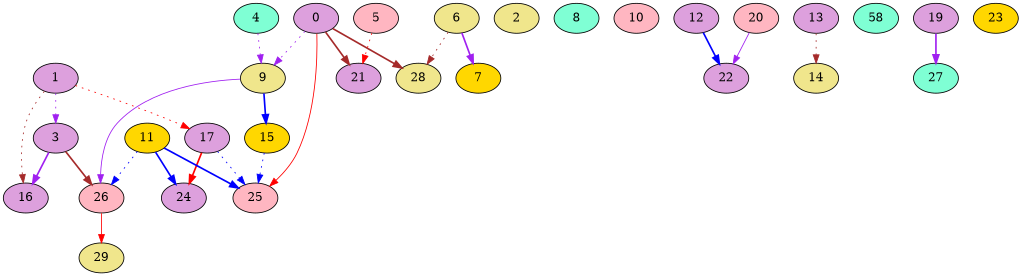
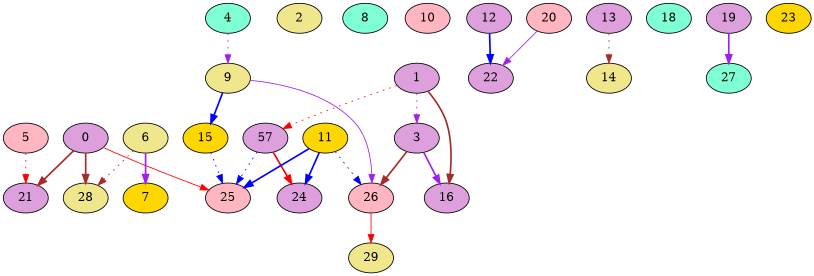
node "58": label "58" -> "18"
edge "0" -> "9": removed
edge "1" -> "16": style dotted -> bold
node "17": label "17" -> "57"
